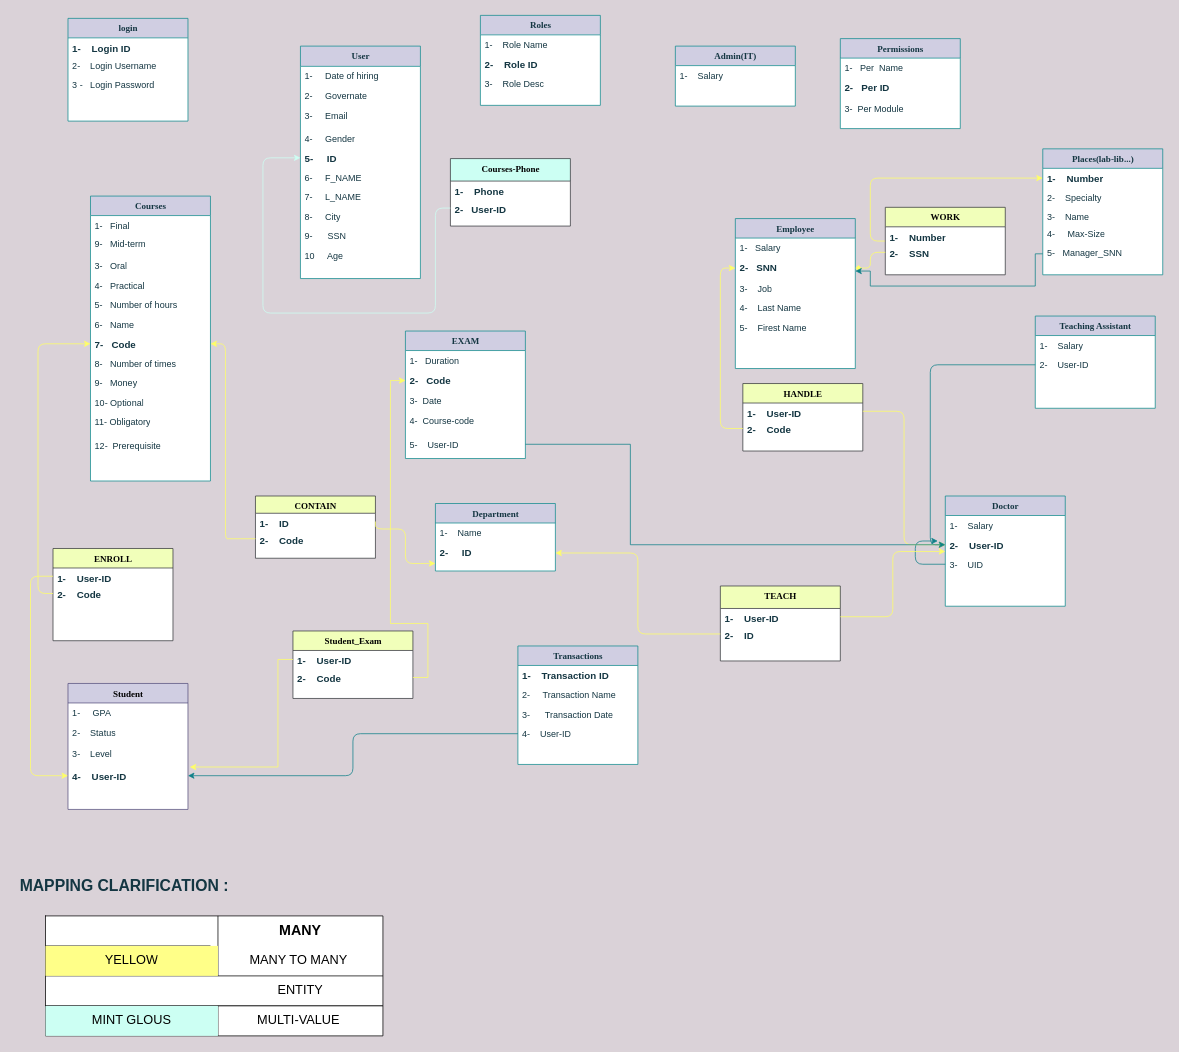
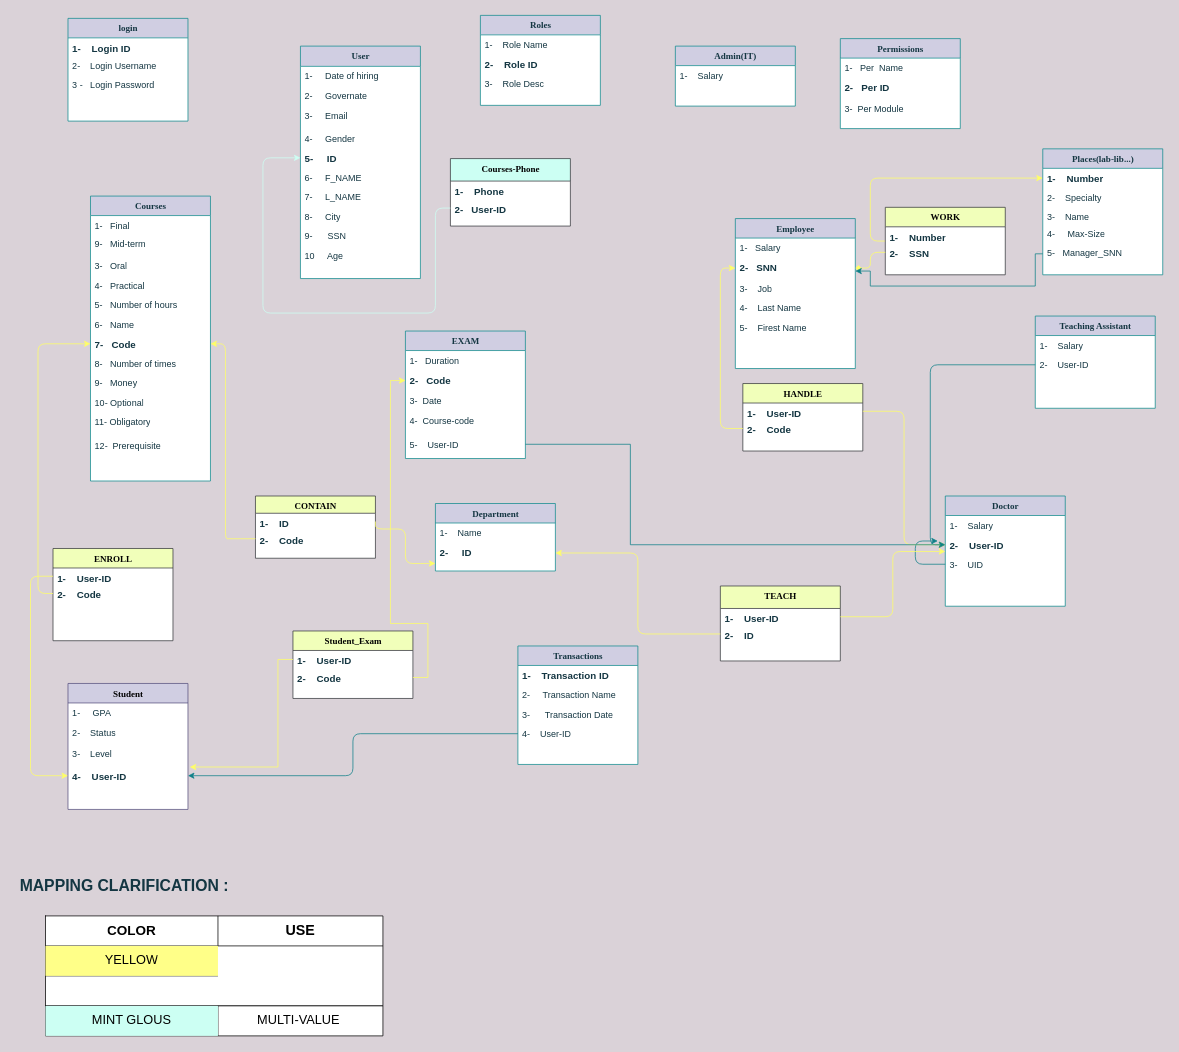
node "COLOR": added
node "MANY": label "MANY" -> "USE"
node "MANY TO MANY": removed
node "ENTITY": removed
